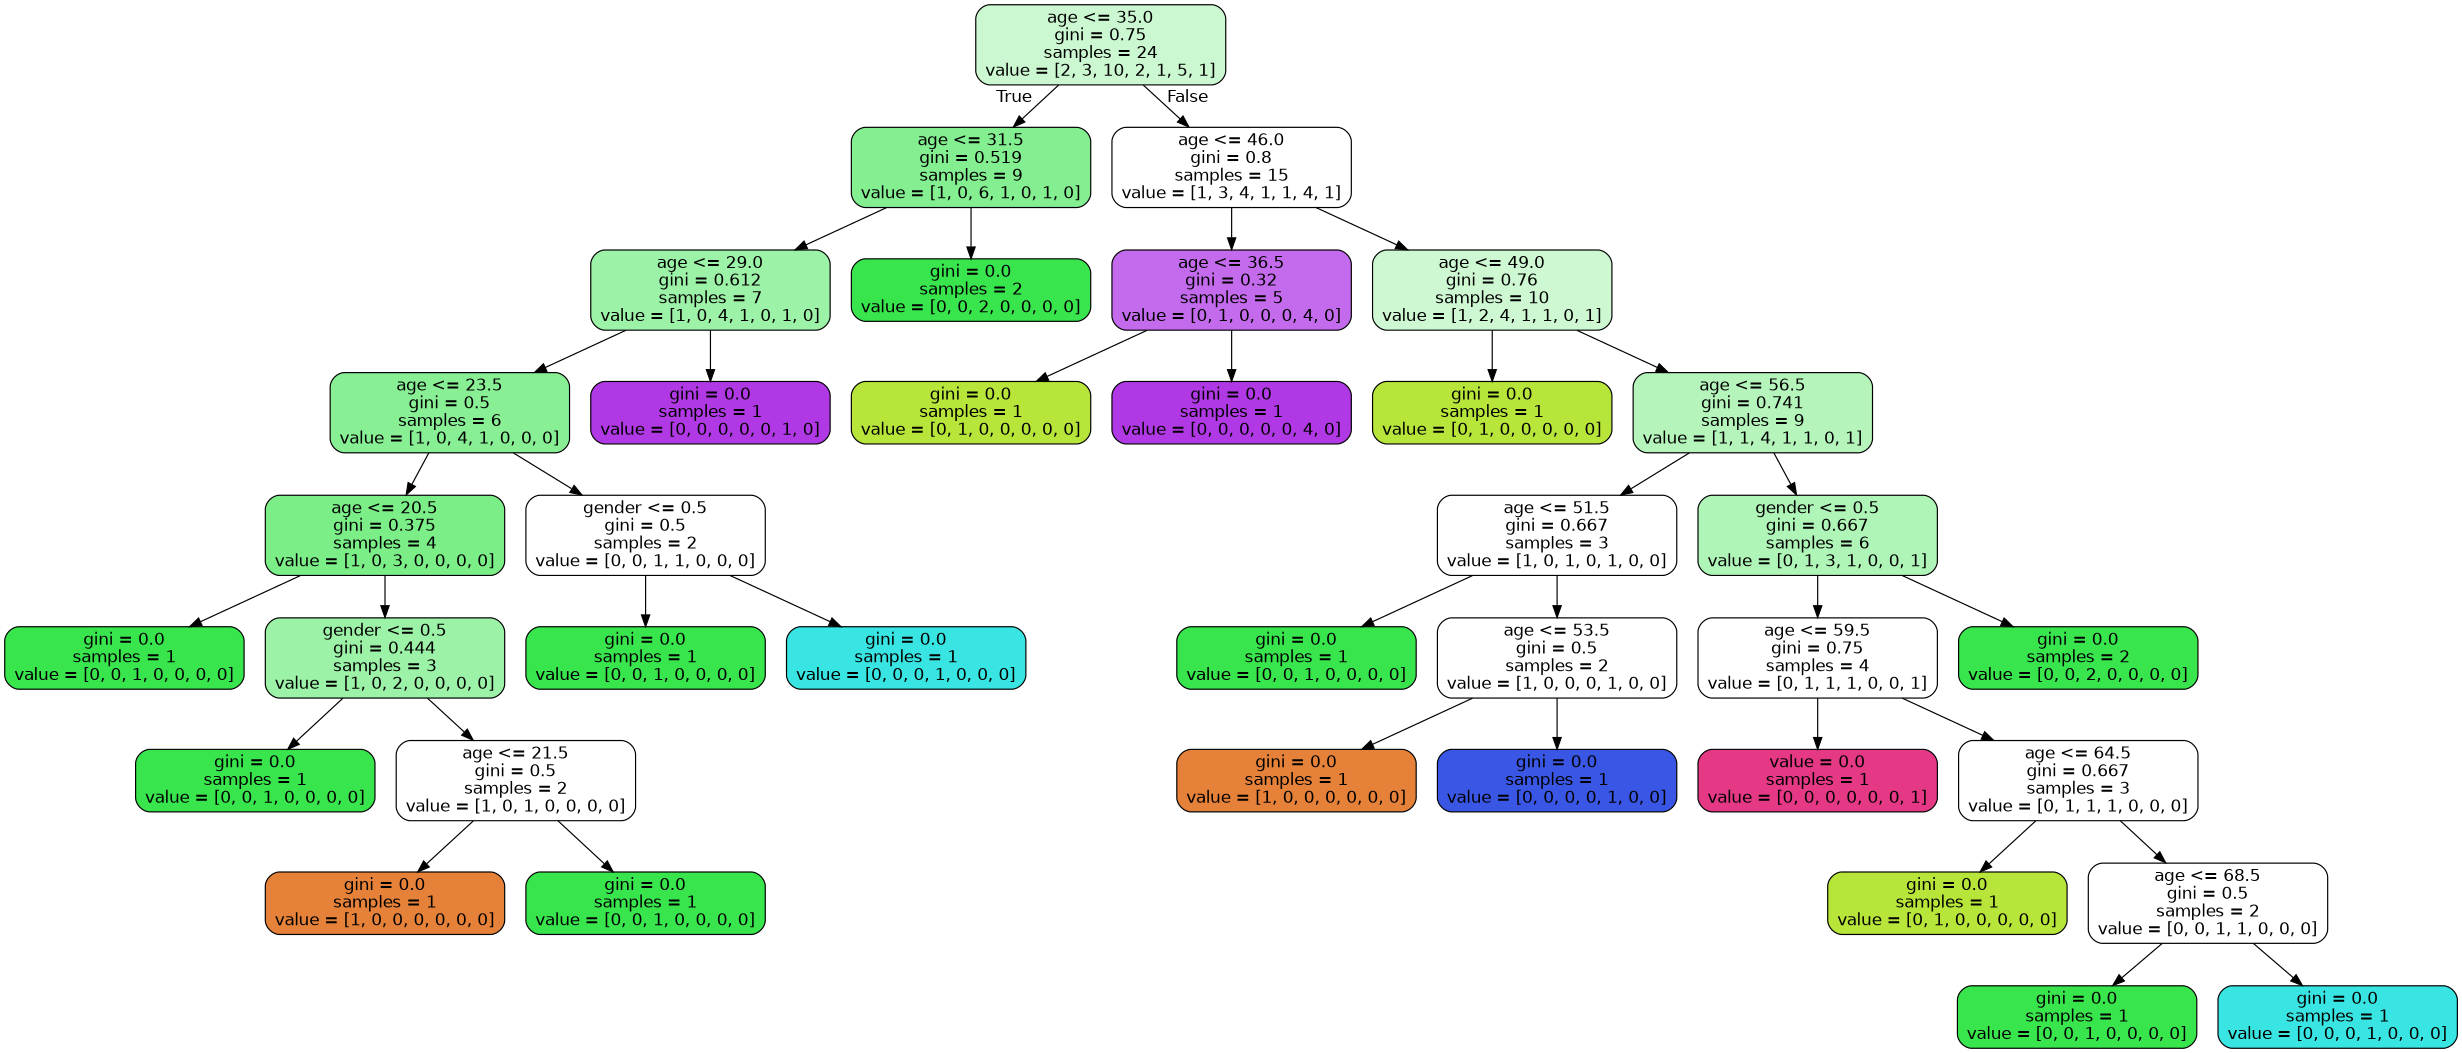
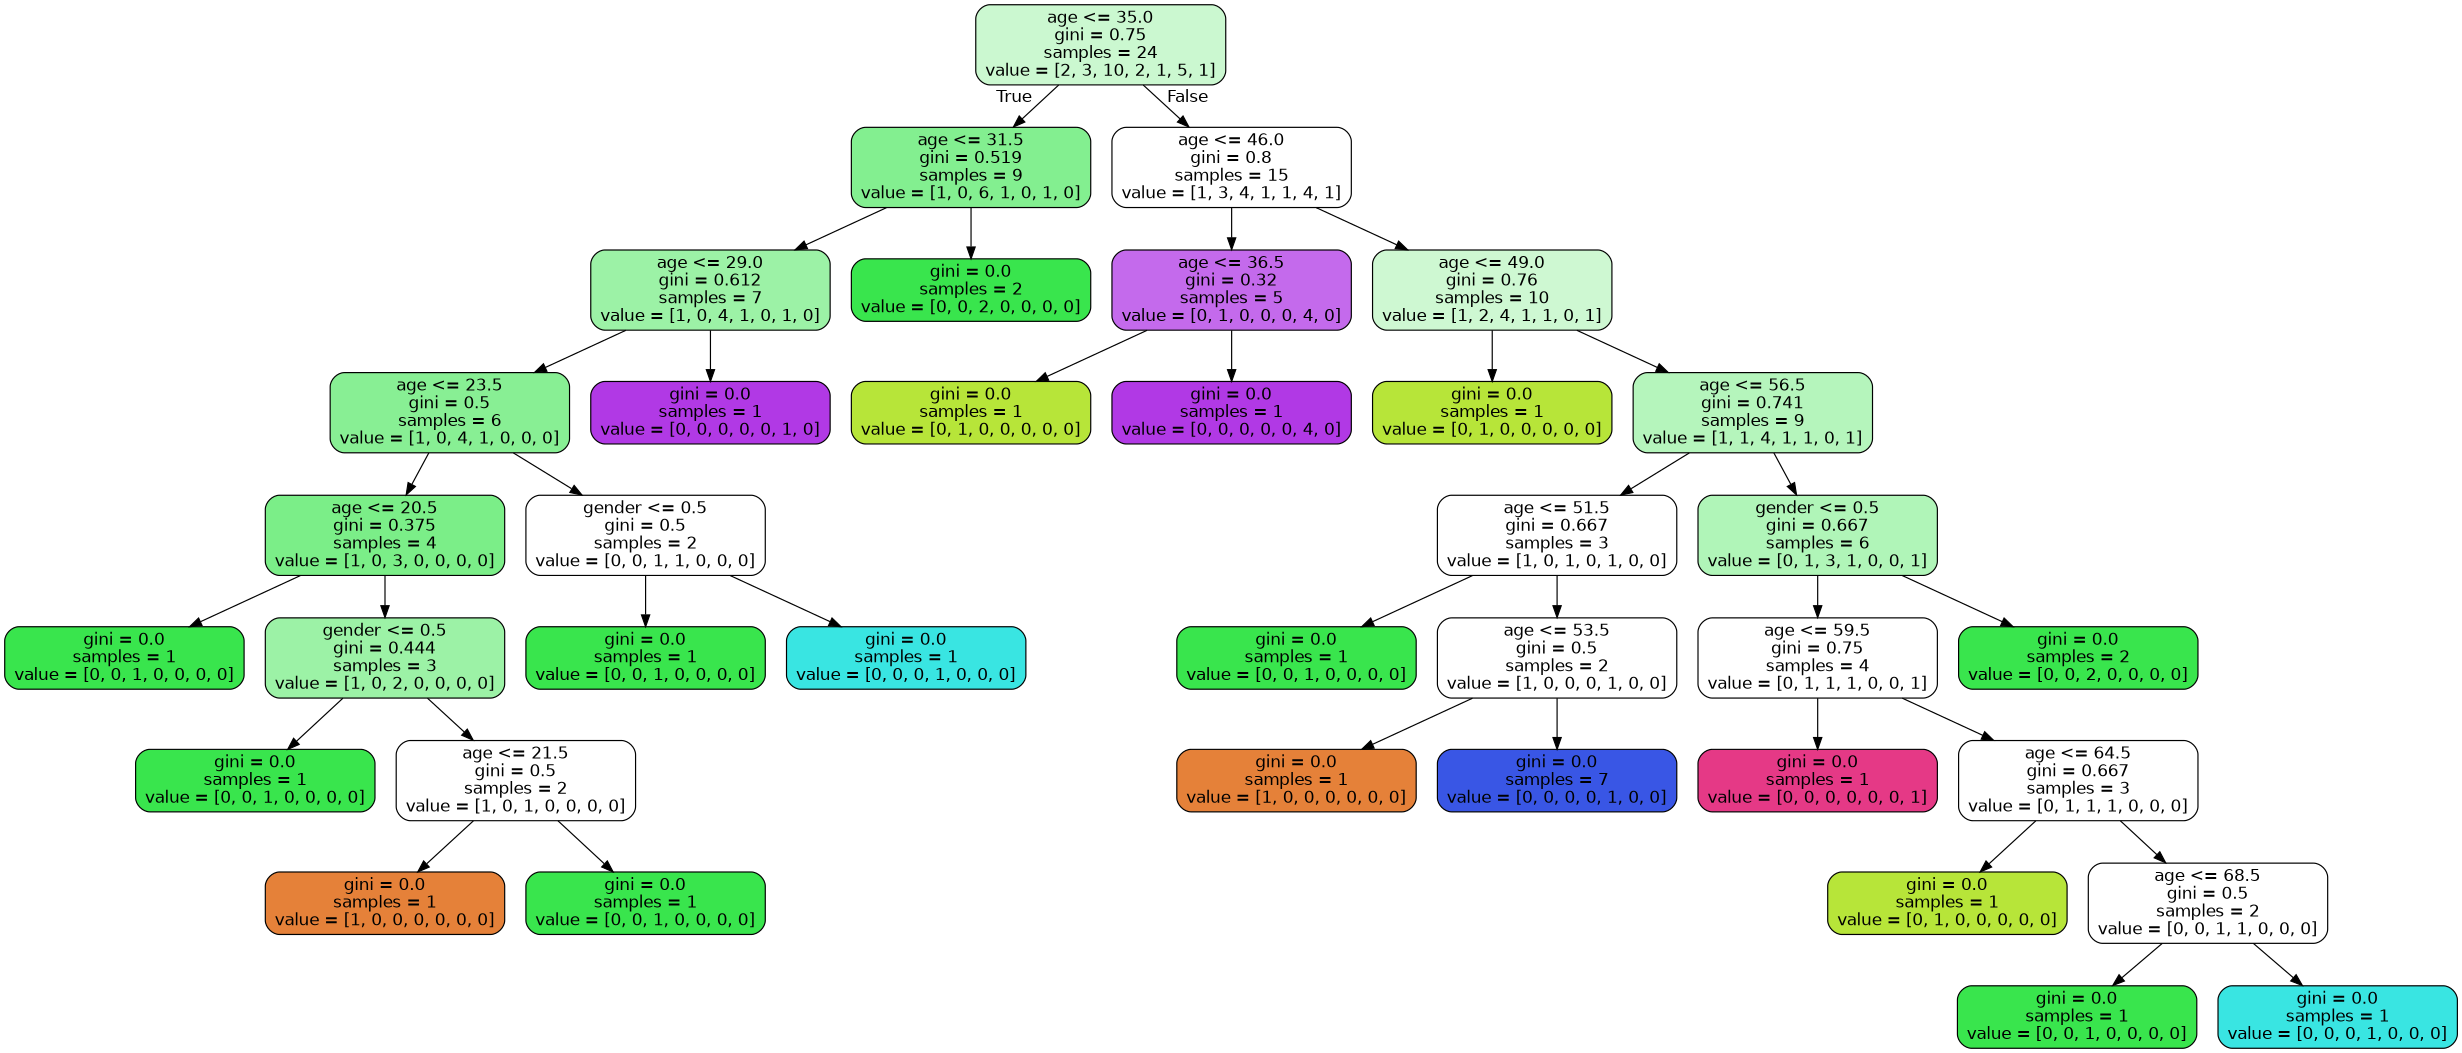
node "gini = 0.0 samples = 1 value = [0, 0, 0, 0, 1, 0, 0]": label "gini = 0.0 samples = 1 value = [0, 0, 0, 0, 1, 0, 0]" -> "gini = 0.0 samples = 7 value = [0, 0, 0, 0, 1, 0, 0]"
node "value = 0.0 samples = 1 value = [0, 0, 0, 0, 0, 0, 1]": label "value = 0.0 samples = 1 value = [0, 0, 0, 0, 0, 0, 1]" -> "gini = 0.0 samples = 1 value = [0, 0, 0, 0, 0, 0, 1]"
